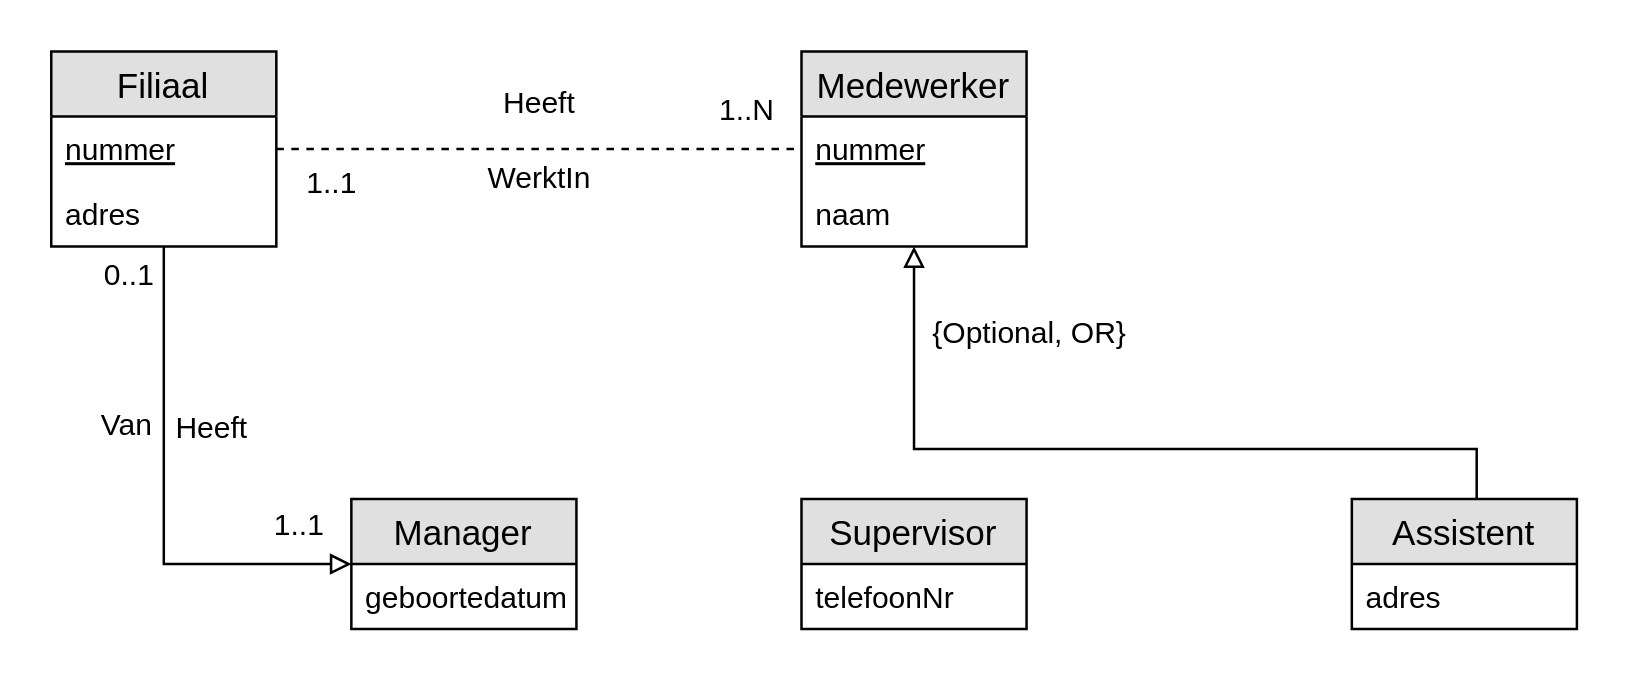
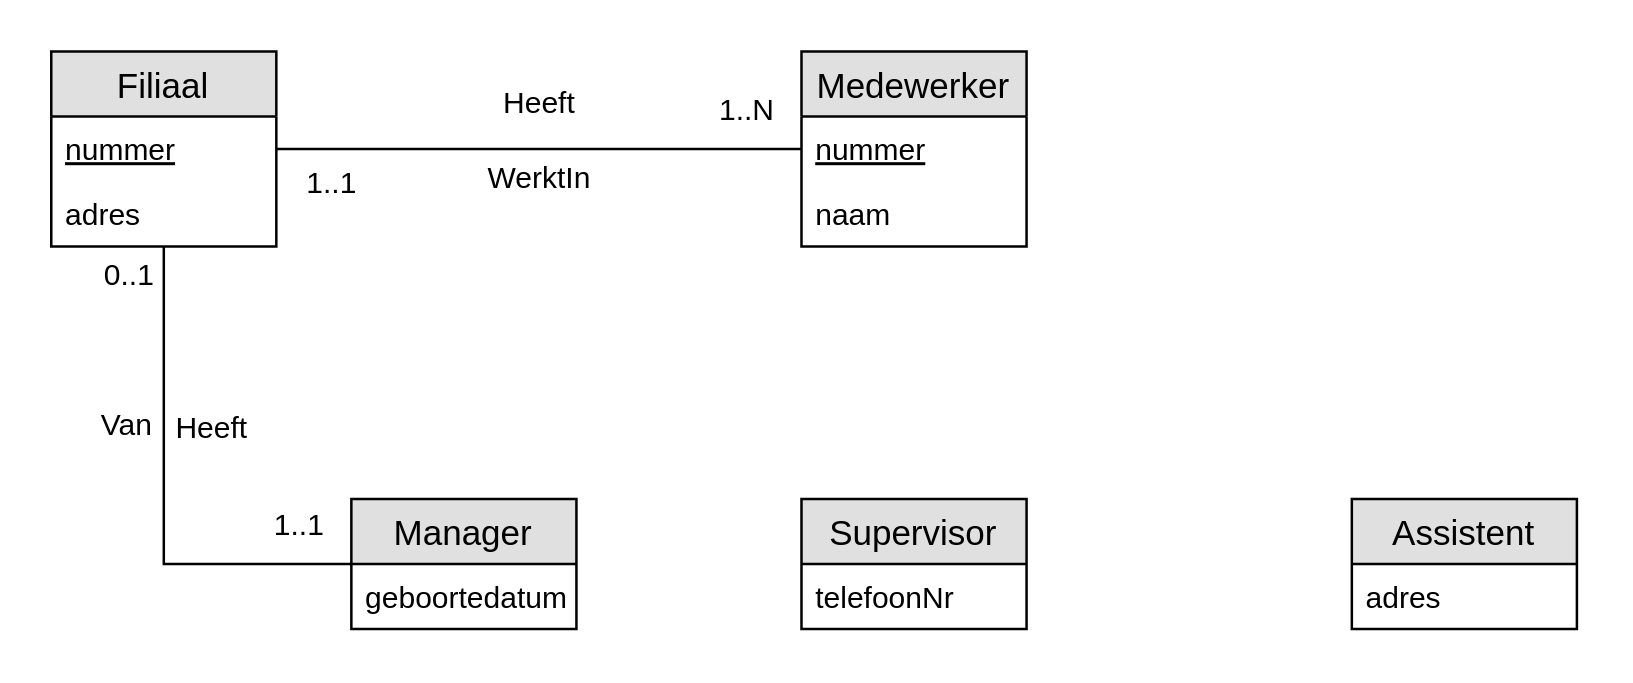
edge "Filiaal" -- "Medewerker": style dashed -> solid
edge "Assistent" -> "Medewerker": removed, label "{Optional, OR}"
edge "Filiaal" -> "Manager": arrowhead block -> none
